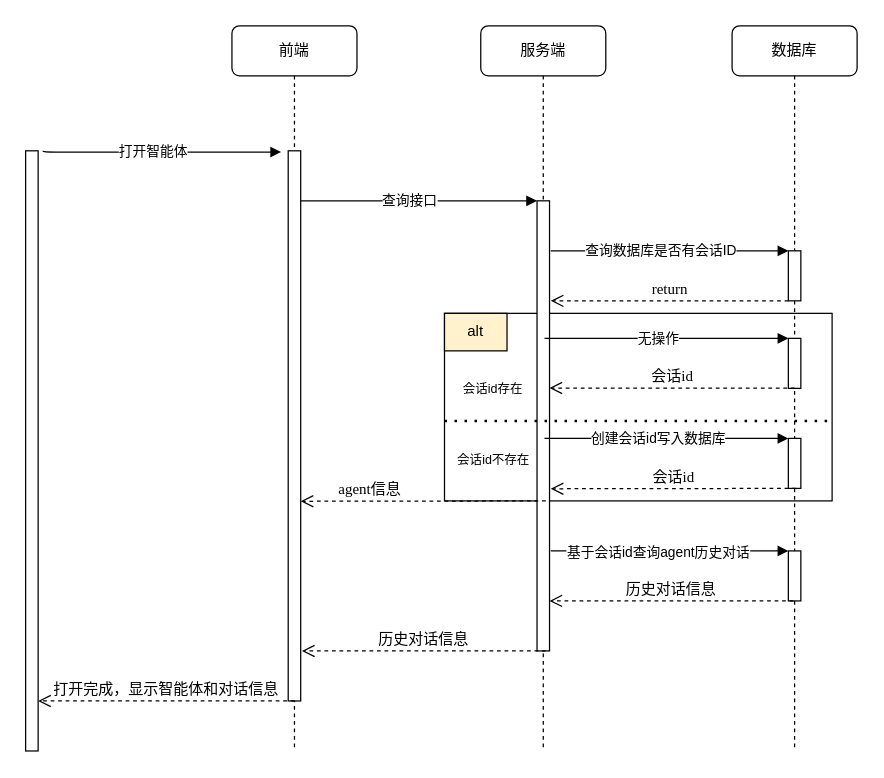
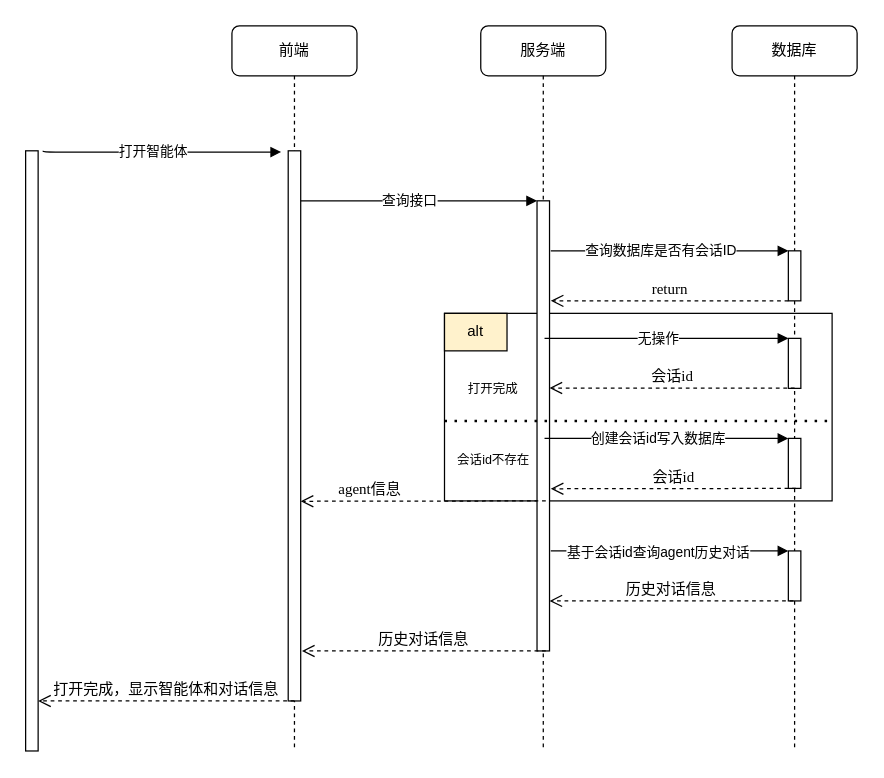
node "会话id存在": label "会话id存在" -> "打开完成"
